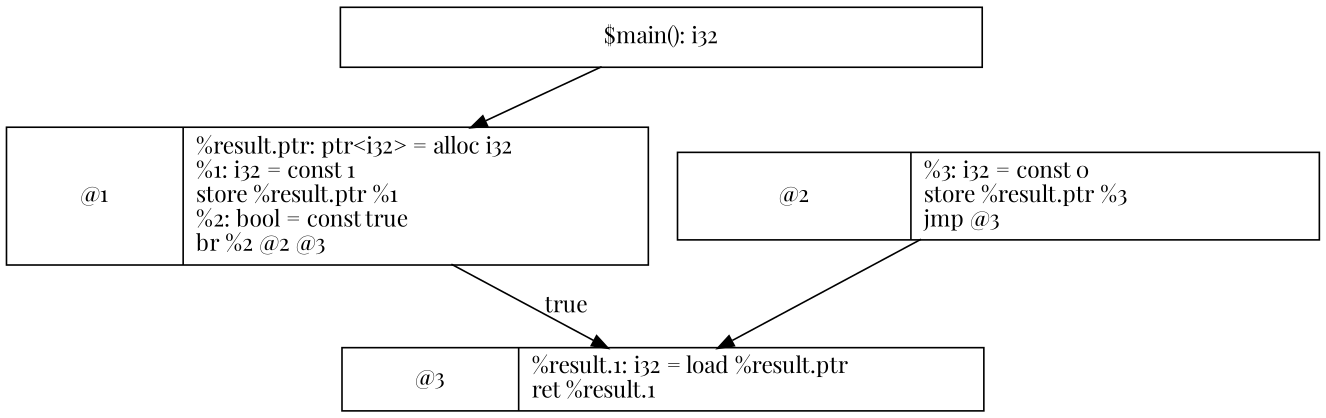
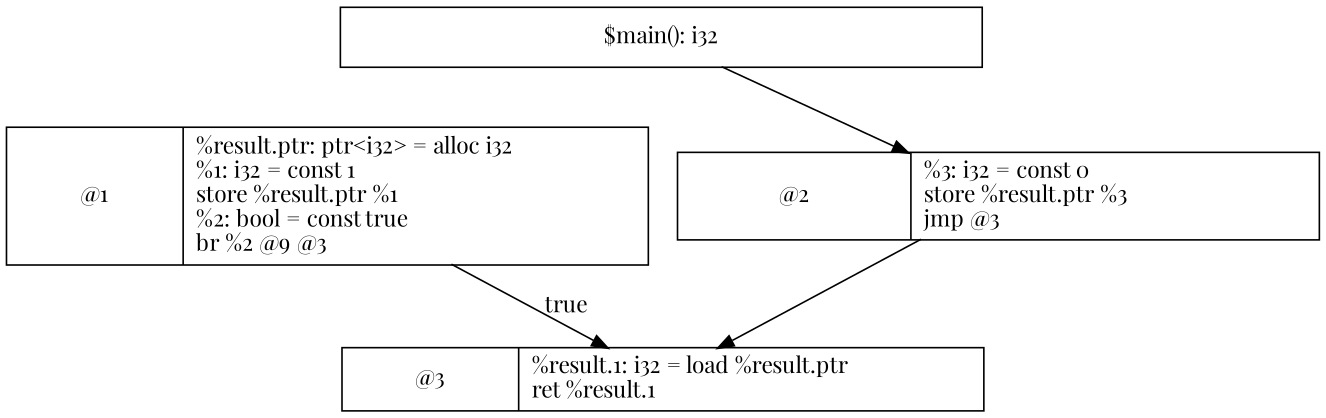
edge "$main(): i32" -> "@1": now "$main(): i32" -> "@2"
node "@1": text "br %2 @2 @3" -> "br %2 @9 @3"
